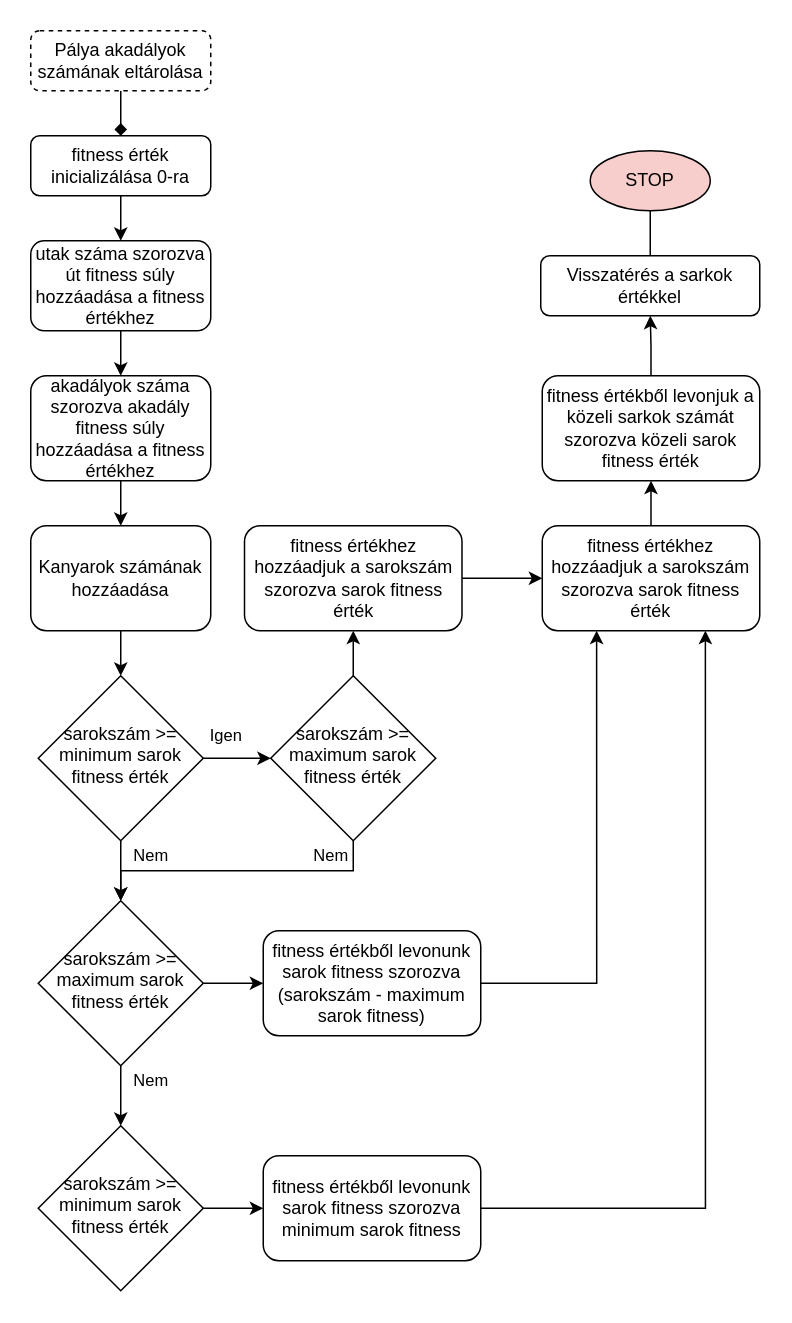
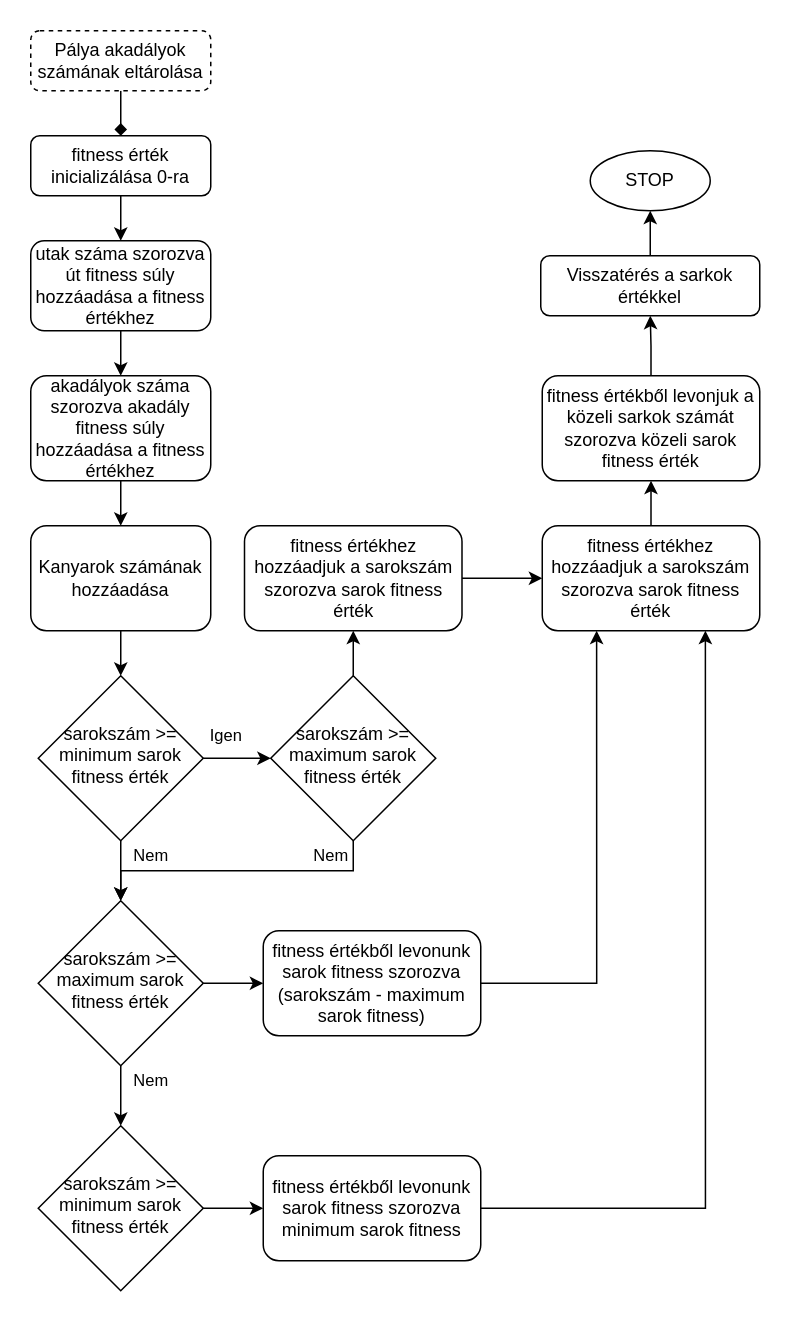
node "STOP": fillcolor #f8cecc -> #ffffff
edge "STOP" -- "Visszatérés a sarkok értékkel": arrowhead none -> classic
